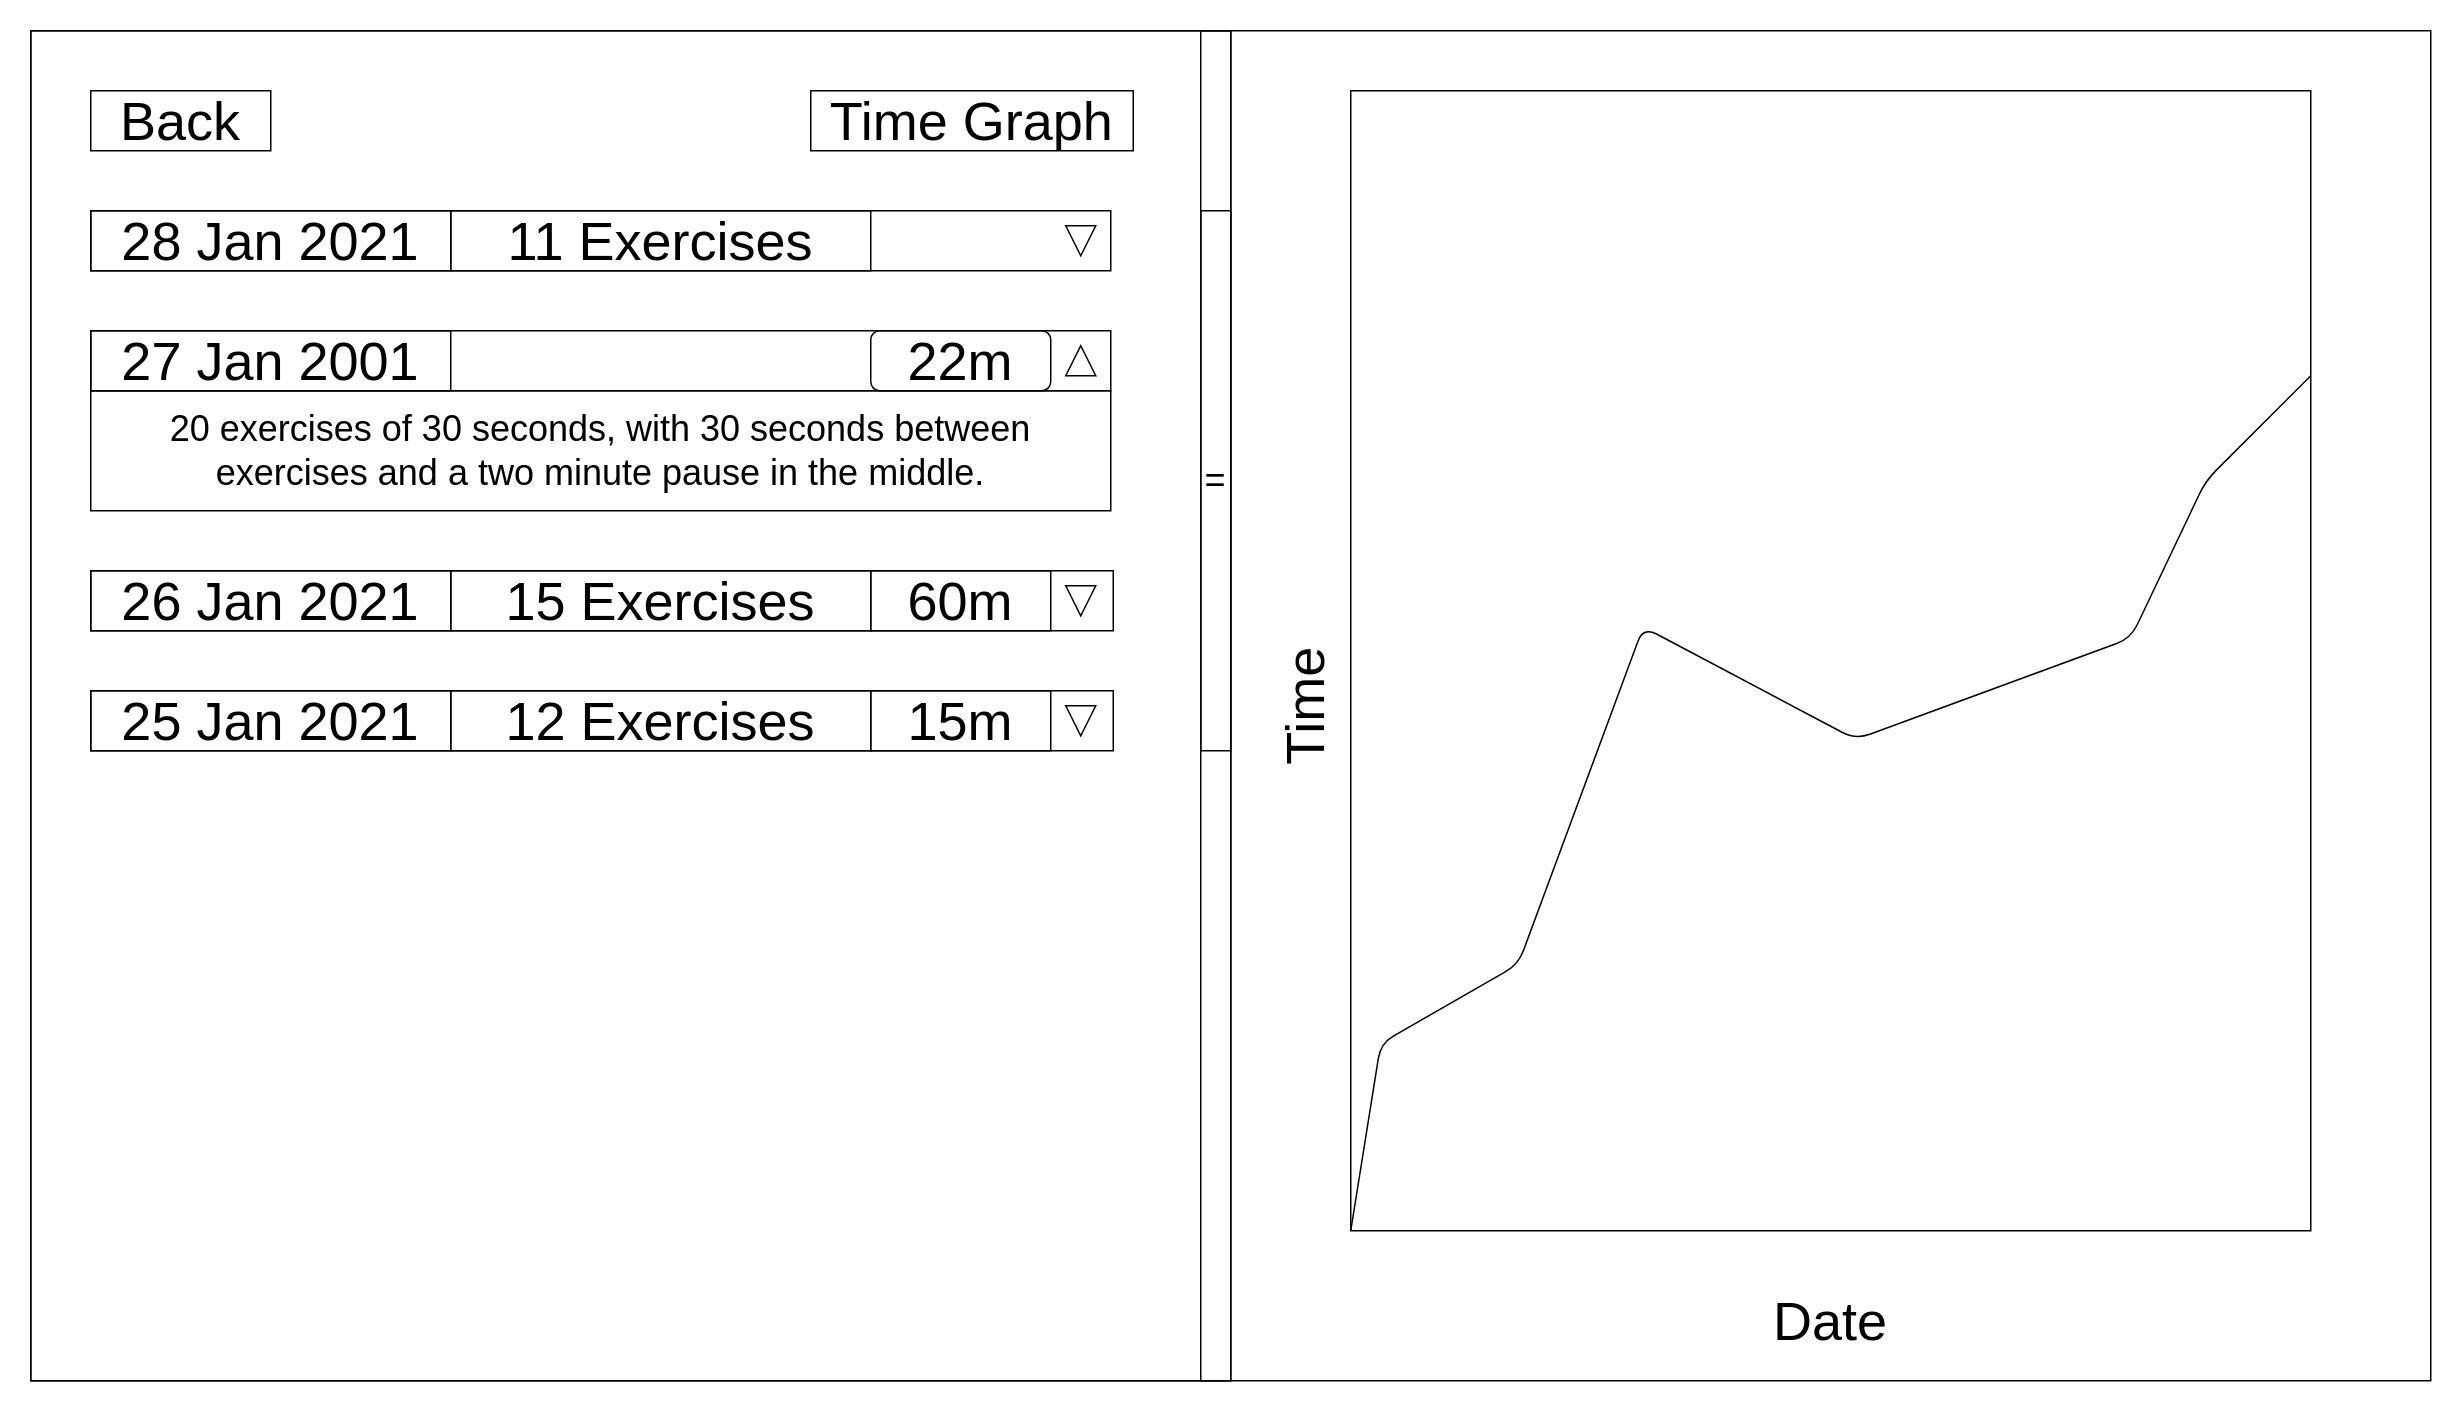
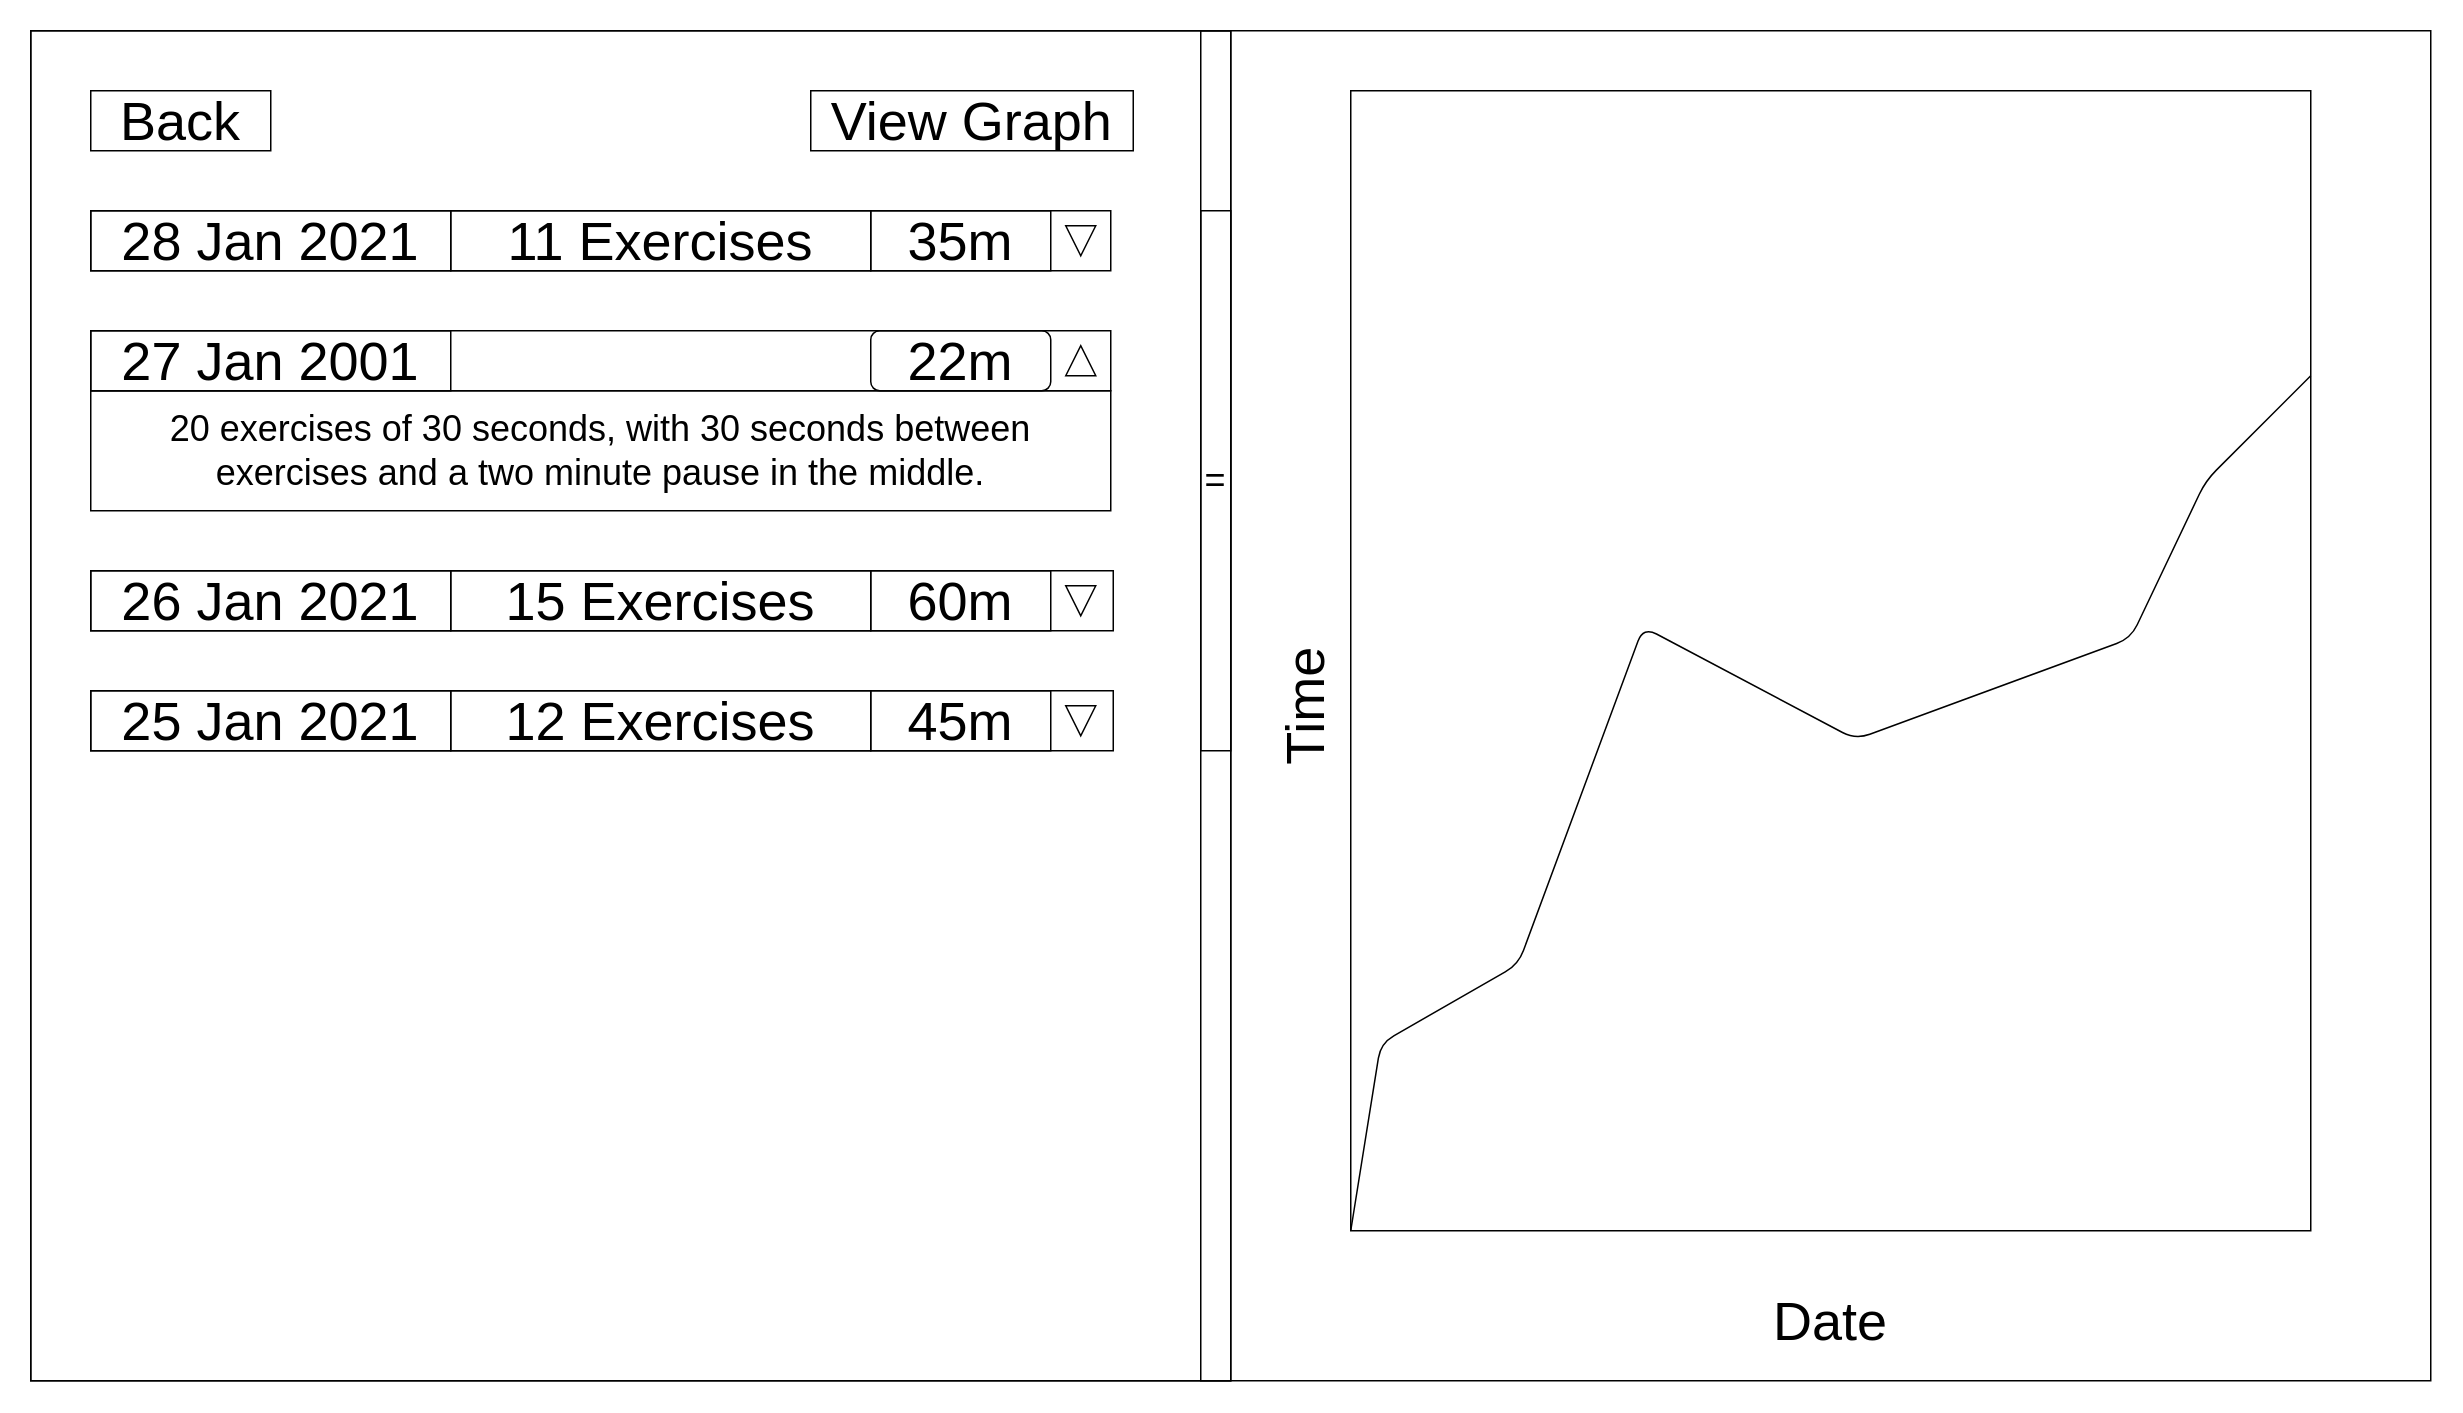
node "Time Graph": label "Time Graph" -> "View Graph"
node "35m": added
node "15m": label "15m" -> "45m"
